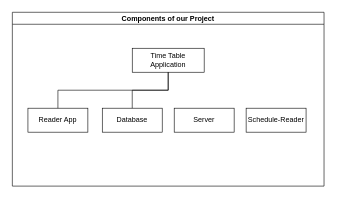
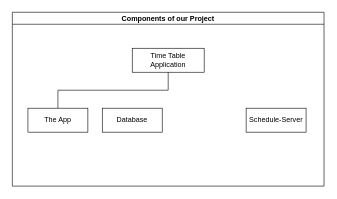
edge "Time Table Application" -- "Database": removed
node "Reader App": label "Reader App" -> "The App"
node "Server": removed
node "Schedule-Reader": label "Schedule-Reader" -> "Schedule-Server"
